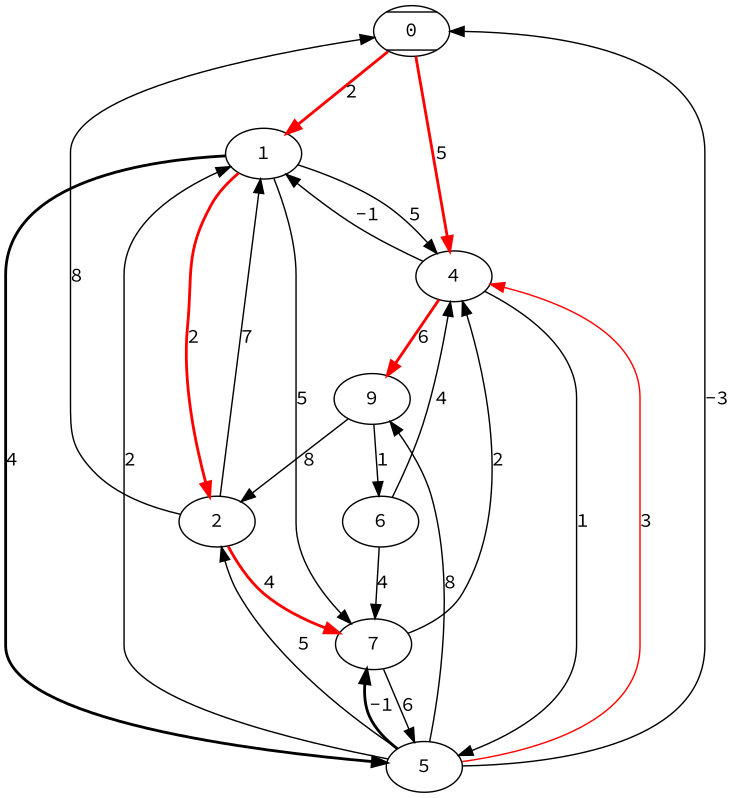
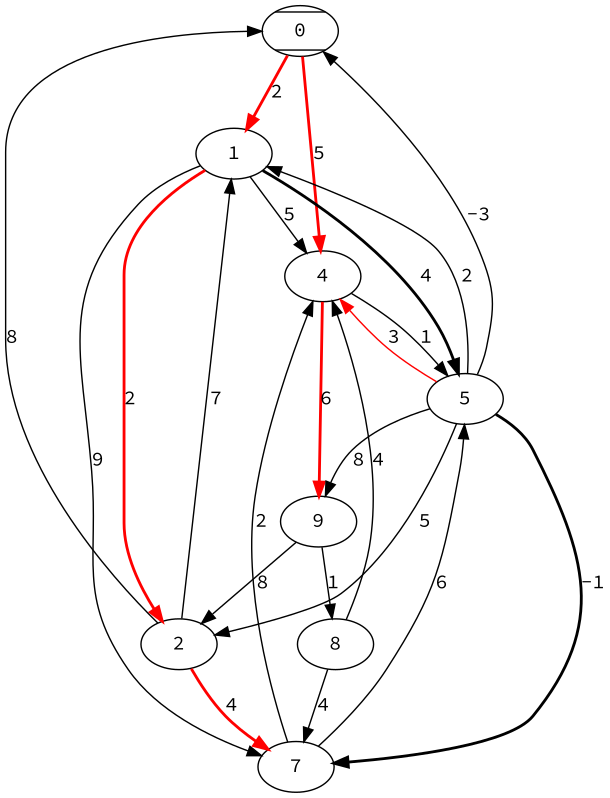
edge "4" -> "1": removed, label "-1"
edge "1" -> "7": label "5" -> "9"
node "6": label "6" -> "8"
